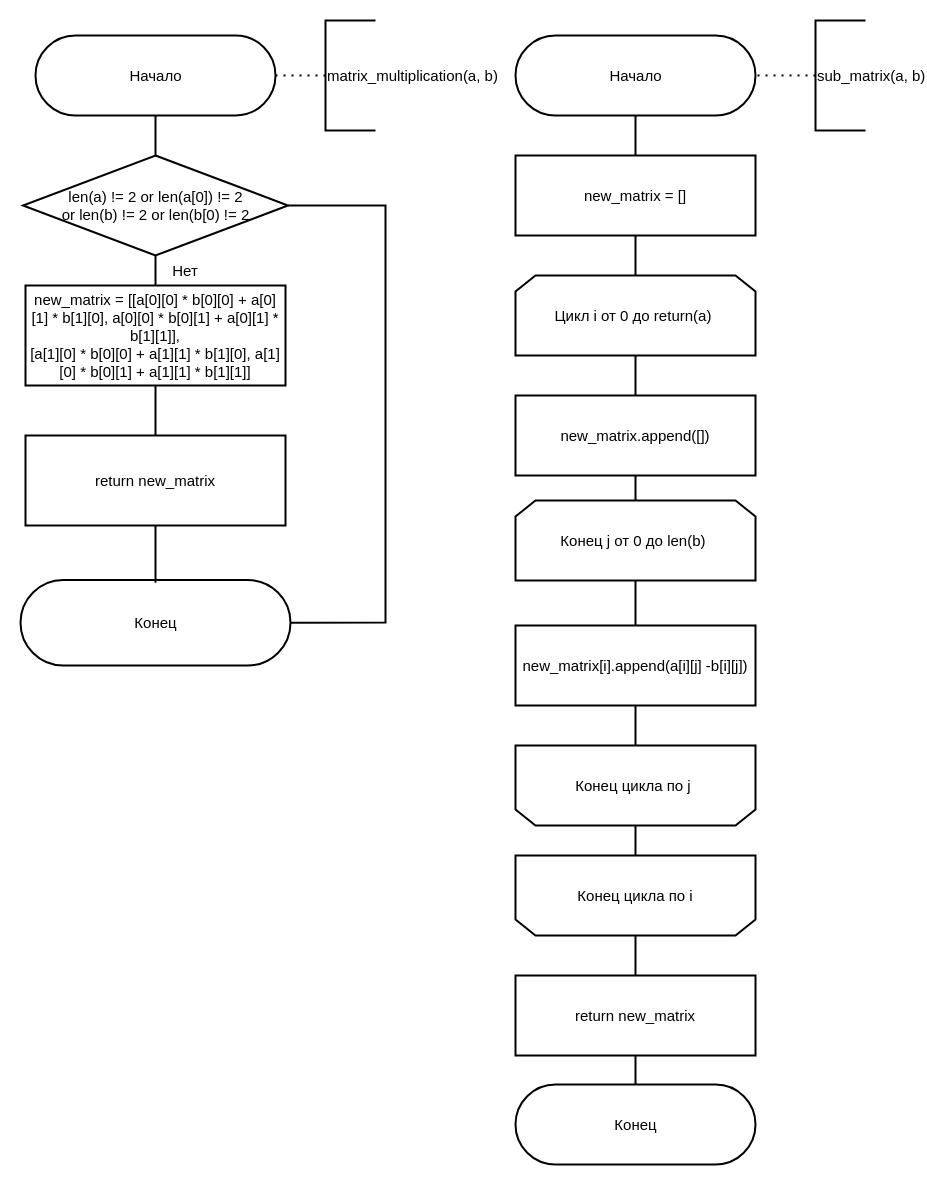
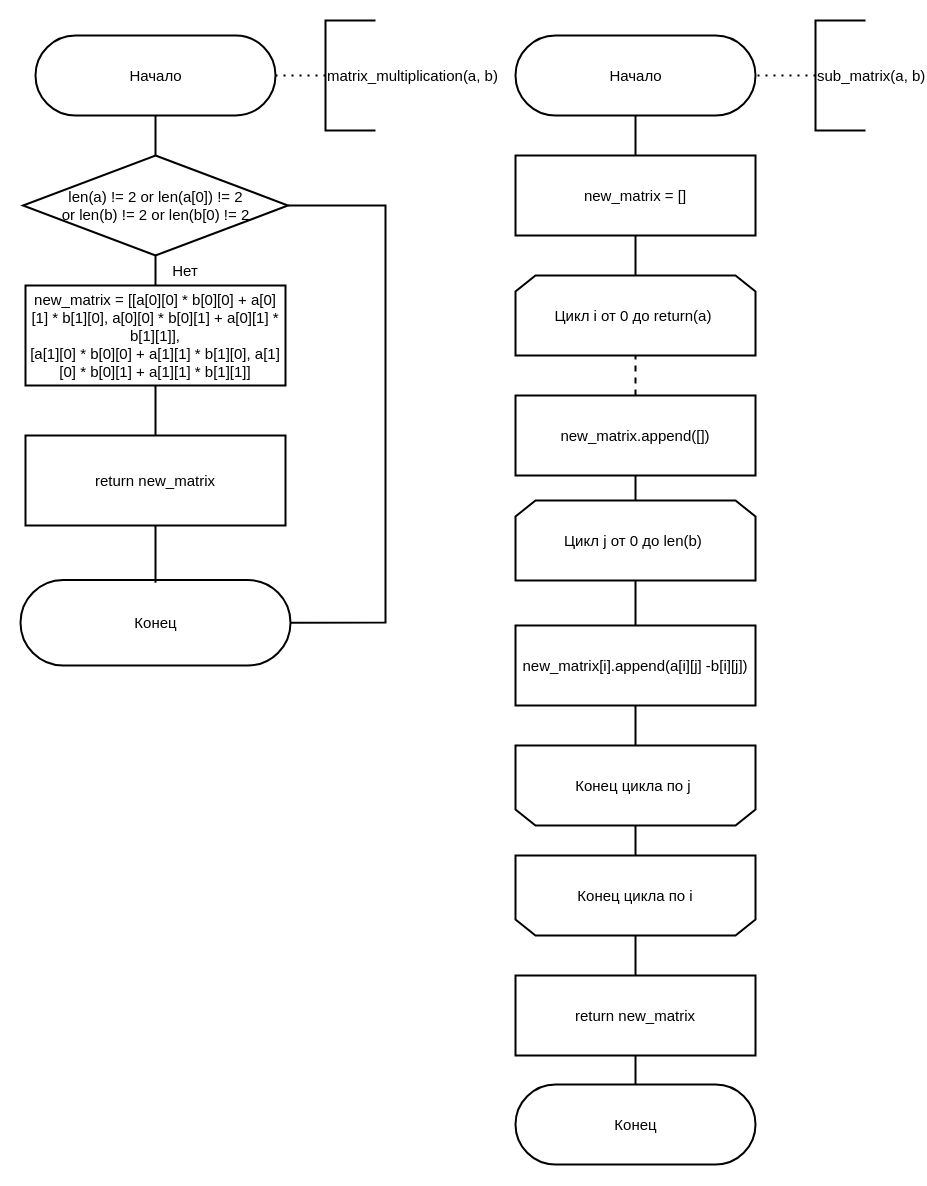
edge "Цикл i от 0 до return(a)" -- "new_matrix.append([])": style solid -> dashed
node "Конец j от 0 до len(b)": label "Конец j от 0 до len(b)" -> "Цикл j от 0 до len(b)"
